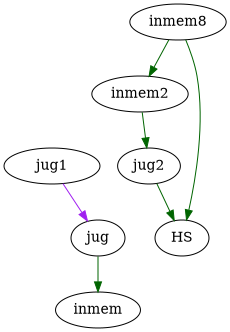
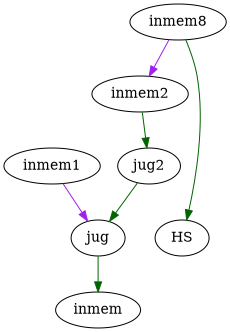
edge "inmem8" -> "inmem2": color darkgreen -> purple
node "jug1": label "jug1" -> "inmem1"
edge "jug2" -> "HS": now "jug2" -> "jug"
